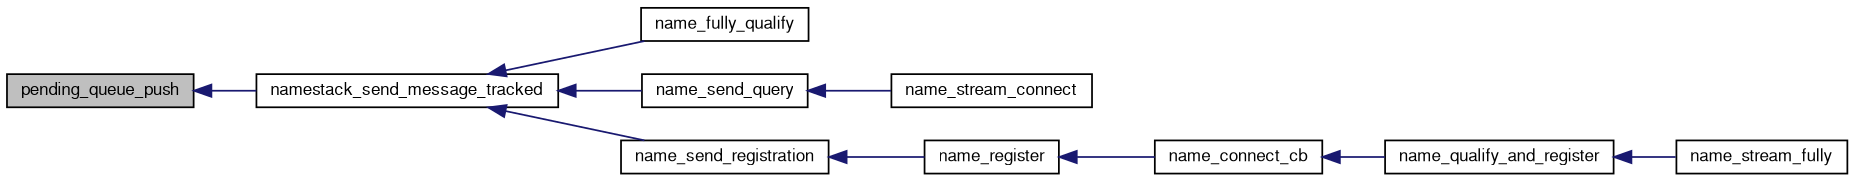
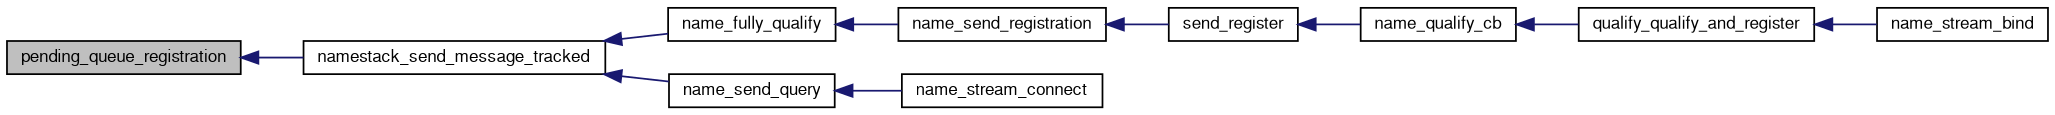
node "pending_queue_push": label "pending_queue_push" -> "pending_queue_registration"
edge "name_send_registration" -> "namestack_send_message_tracked": now "name_send_registration" -> "name_fully_qualify"
node "name_register": label "name_register" -> "send_register"
node "name_connect_cb": label "name_connect_cb" -> "name_qualify_cb"
node "name_qualify_and_register": label "name_qualify_and_register" -> "qualify_qualify_and_register"
node "name_stream_fully": label "name_stream_fully" -> "name_stream_bind"
